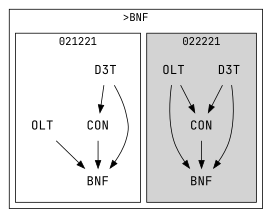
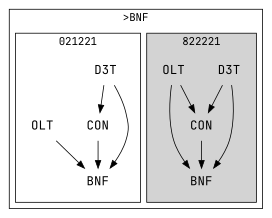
cluster "022221": label "022221" -> "822221"
